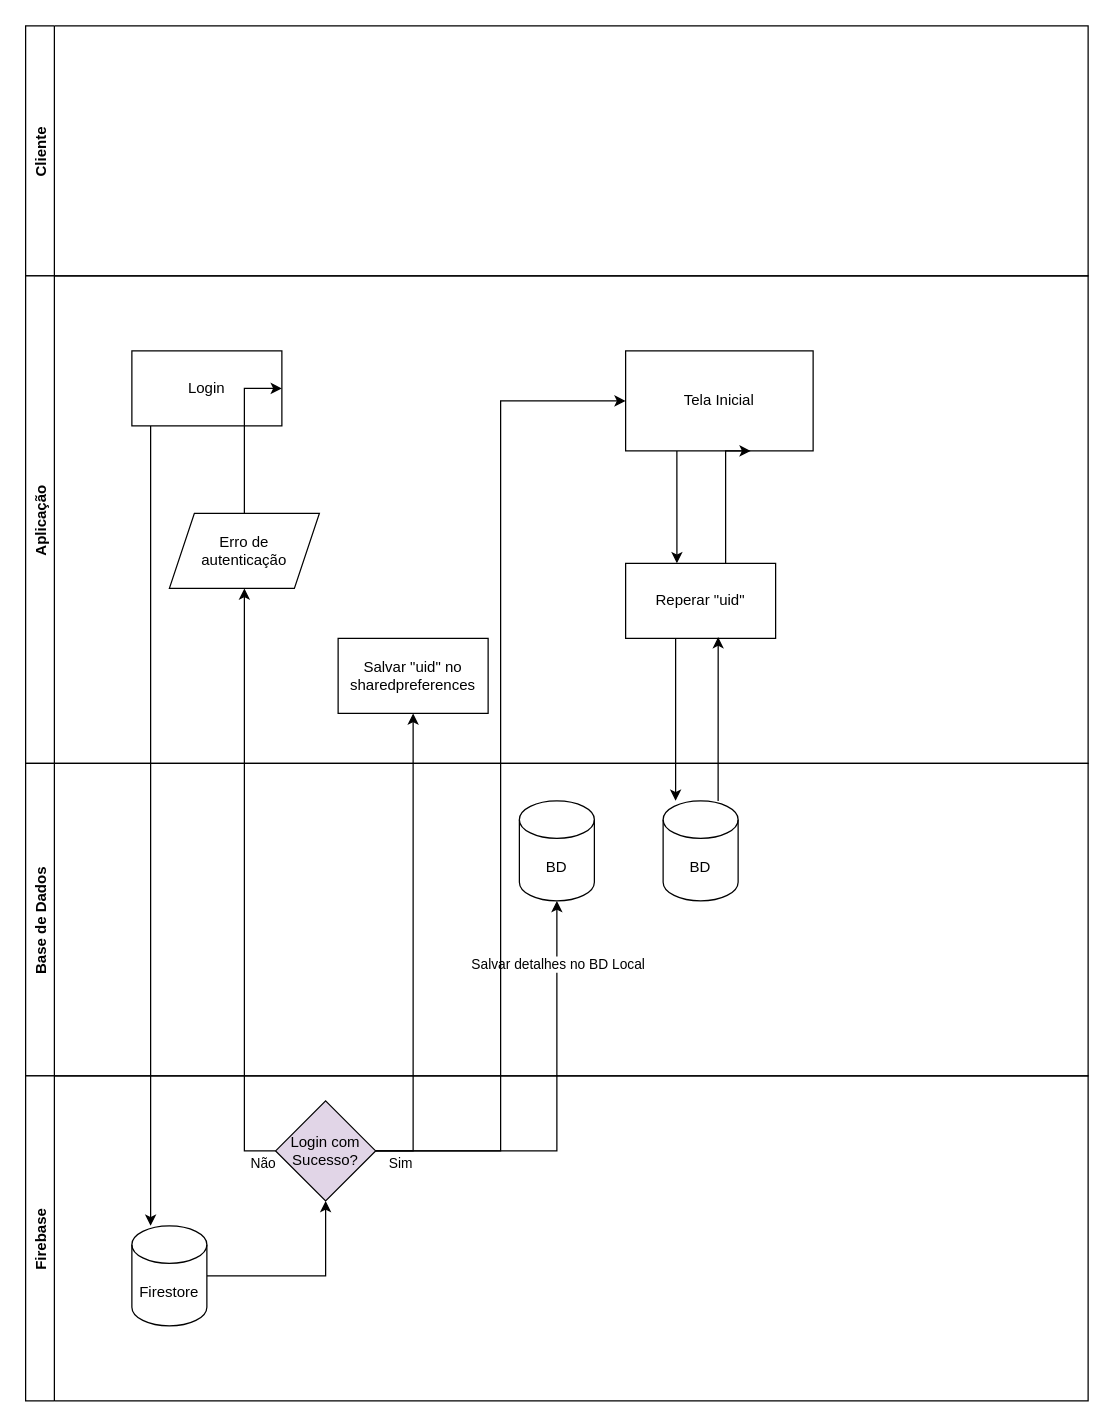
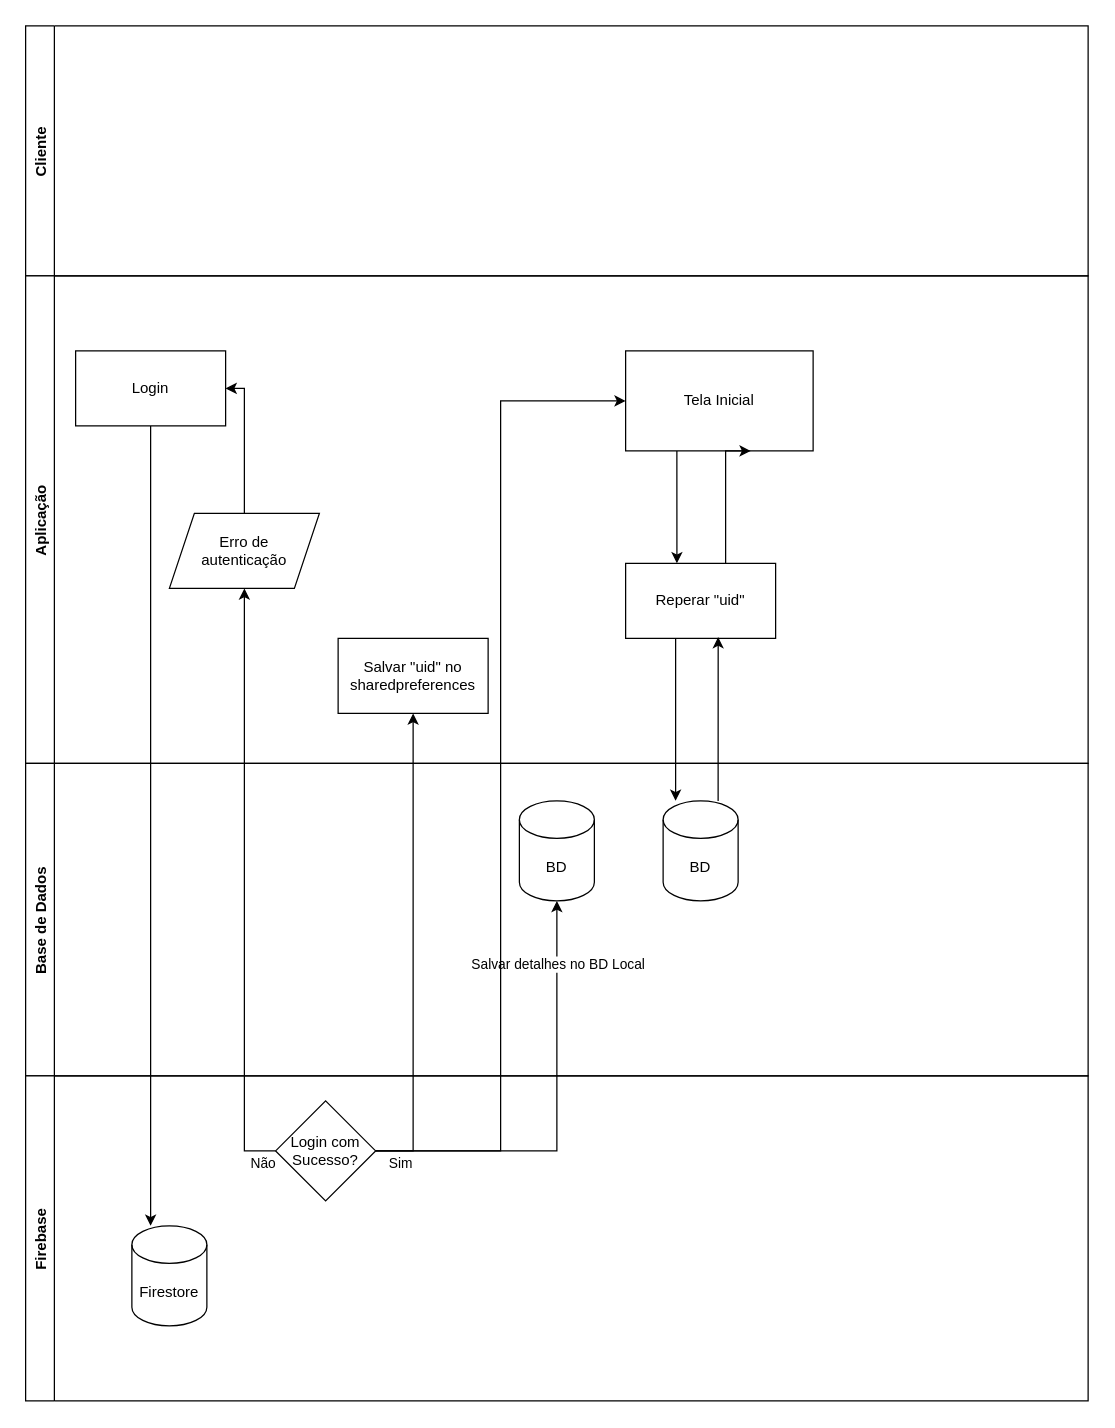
node "Login": moved (207, 388) -> (151, 388)
node "Login com Sucesso?": fillcolor #e1d5e7 -> #ffffff
edge "Firestore" -> "Login com Sucesso?": removed
